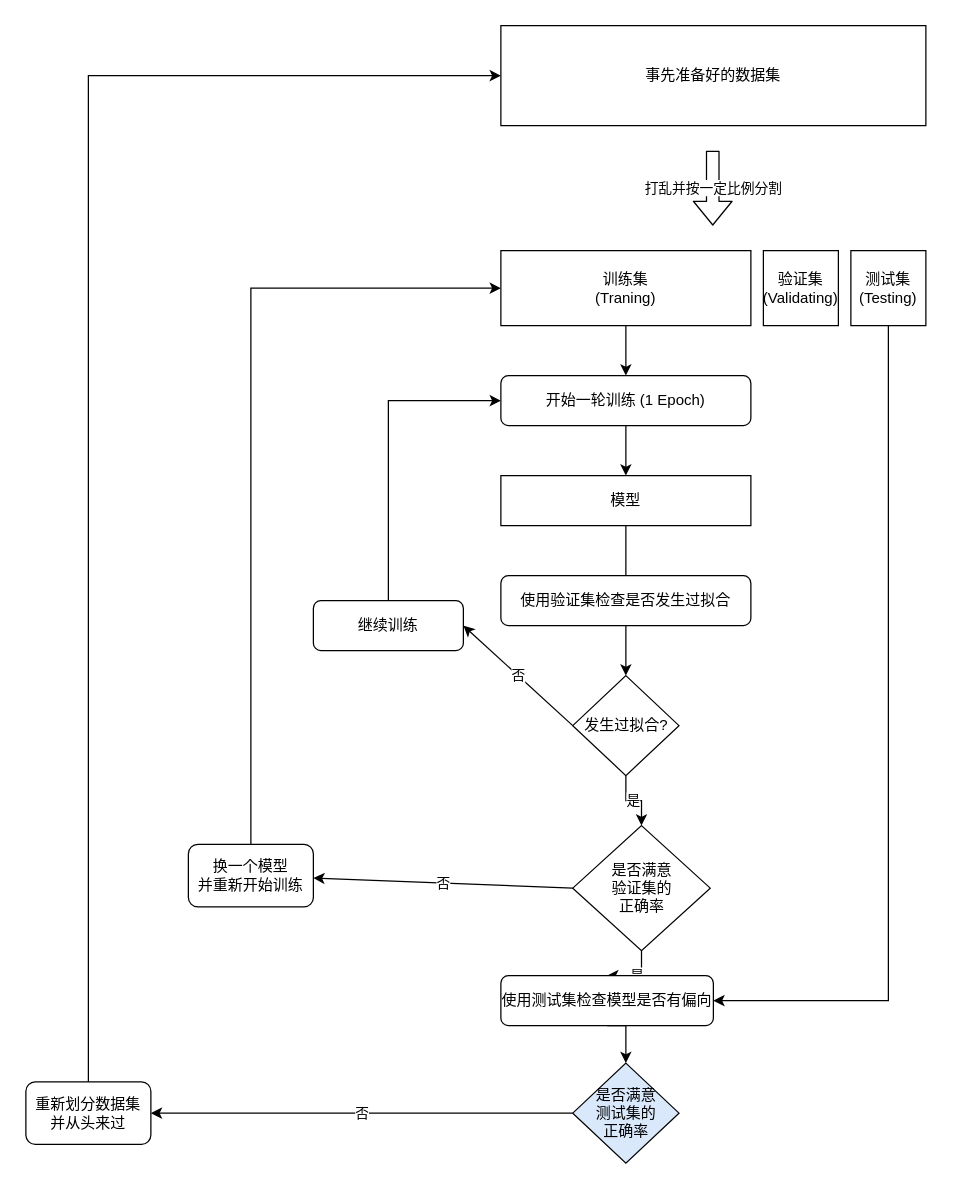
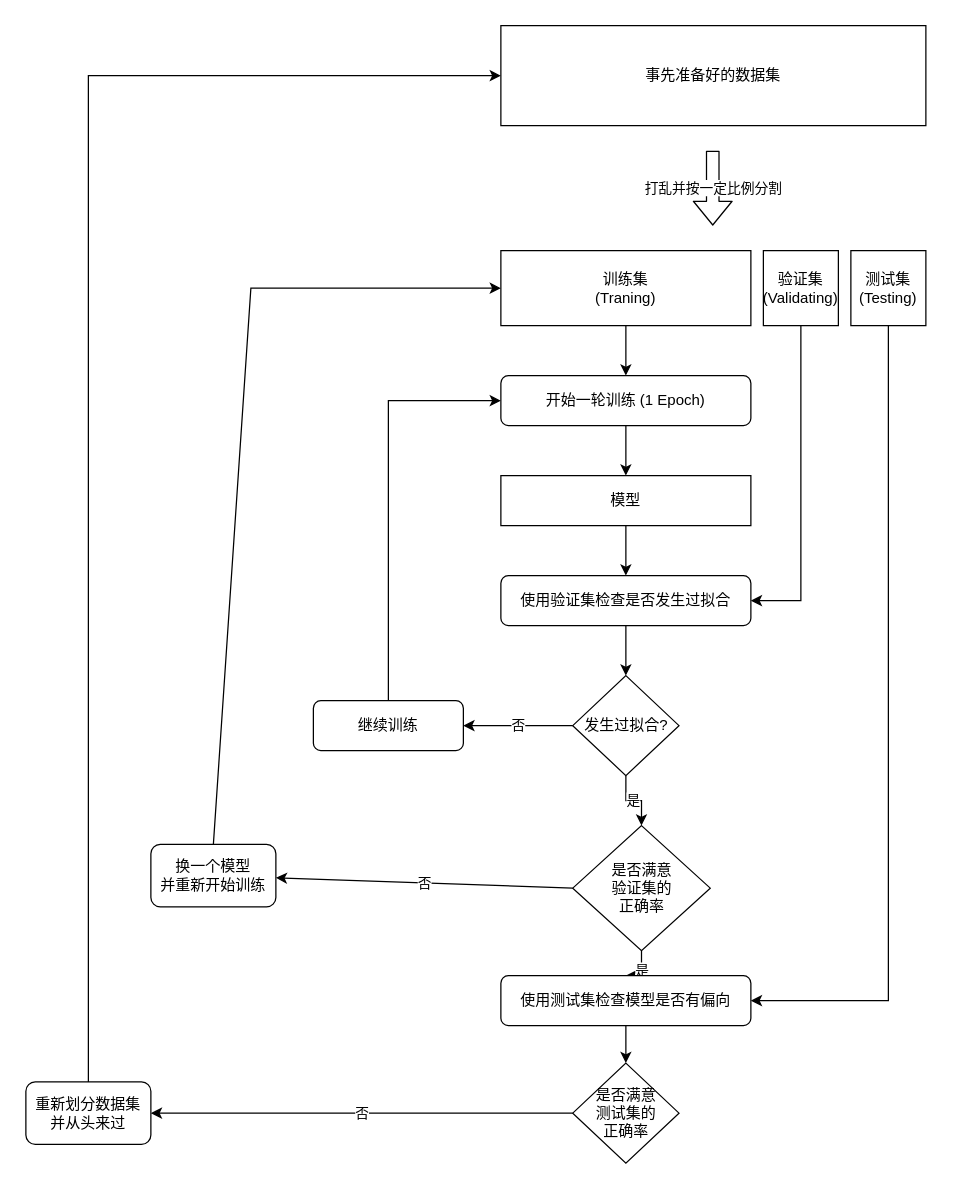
edge "验证集 (Validating)" -> "使用验证集检查是否发生过拟合": added
edge "模型" -- "使用验证集检查是否发生过拟合": arrowhead none -> classic
node "继续训练": moved (388, 626) -> (388, 726)
node "换一个模型 并重新开始训练": moved (251, 876) -> (213, 876)
node "使用测试集检查模型是否有偏向": size 213x50 -> 250x50
node "是否满意 测试集的 正确率": fillcolor #dae8fc -> #ffffff
